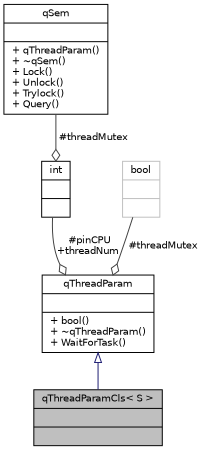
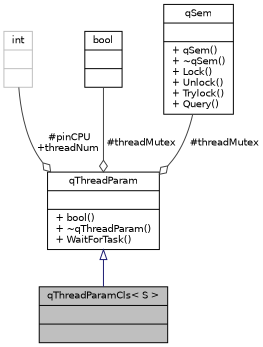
node "qSem": text "+ qThreadParam()" -> "+ qSem()"
edge "qSem" -> "int": now "qSem" -> "qThreadParam"
node "int": color black -> grey75
node "bool": color grey75 -> black
